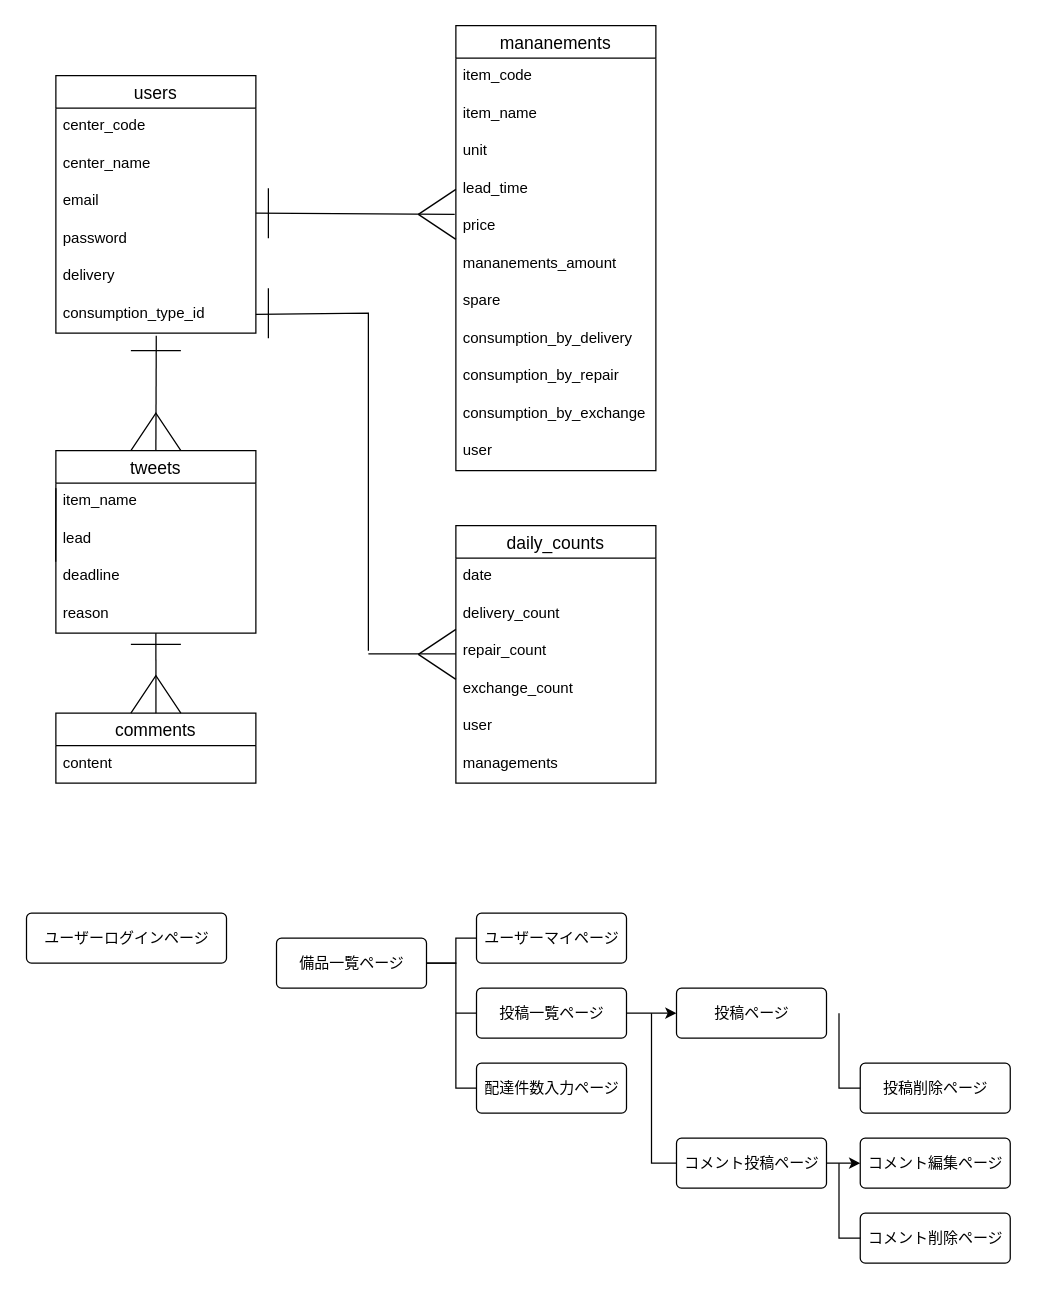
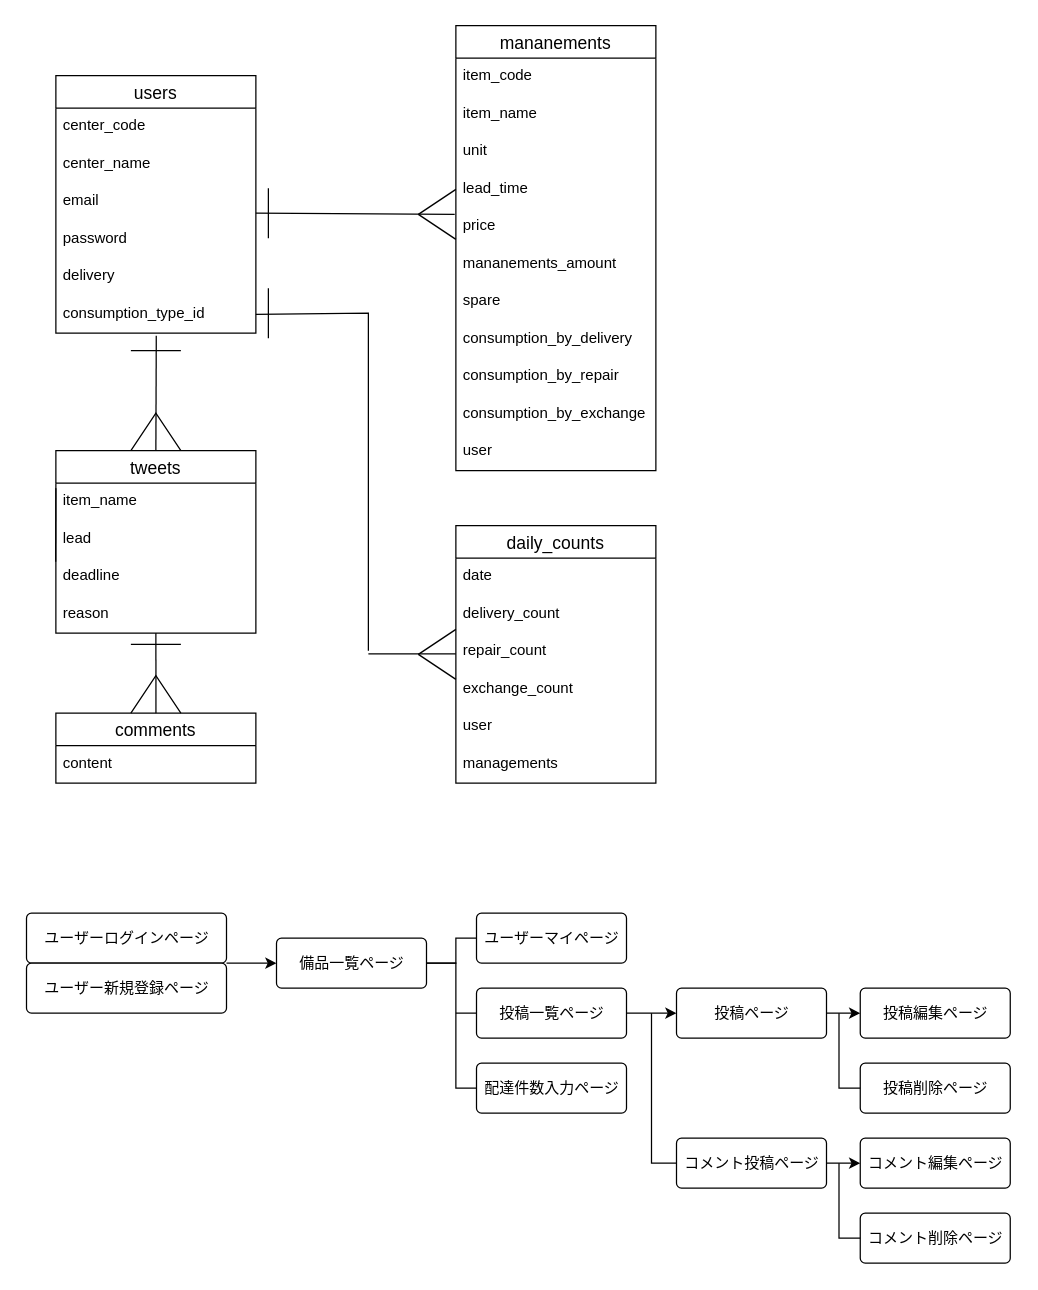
edge "ユーザー新規登録ページ" -> "備品一覧ページ": added
node "ユーザー新規登録ページ": added
edge "投稿ページ" -> "投稿編集ページ": added
node "投稿編集ページ": added
